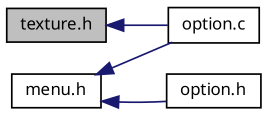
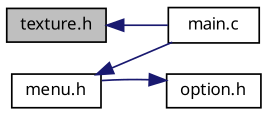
node "option.c": label "option.c" -> "main.c"
edge "option.h" -> "menu.h": reversed
